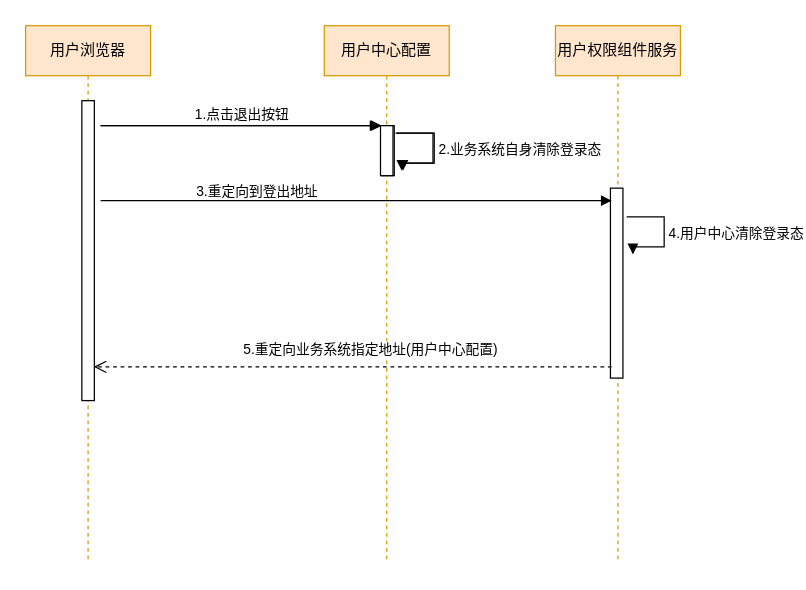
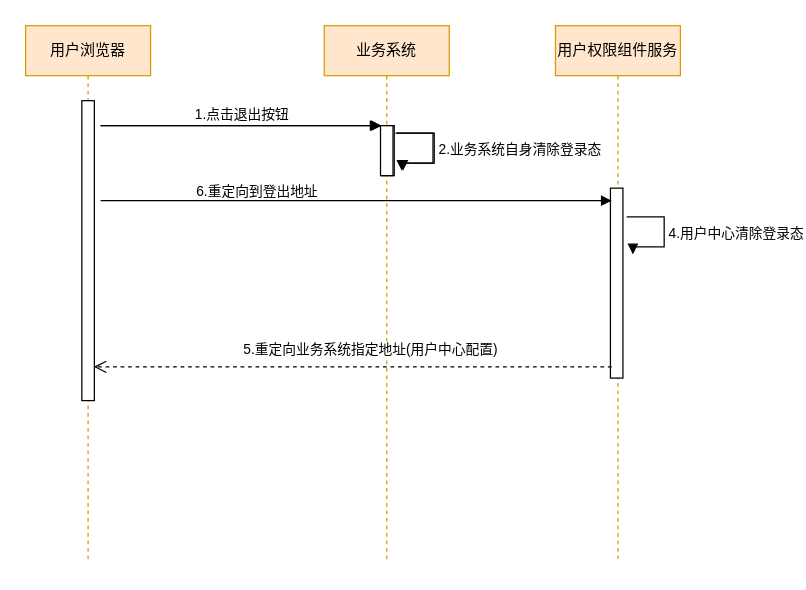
node "用户中心配置": label "用户中心配置" -> "业务系统"
node "3.重定向到登出地址": label "3.重定向到登出地址" -> "6.重定向到登出地址"
